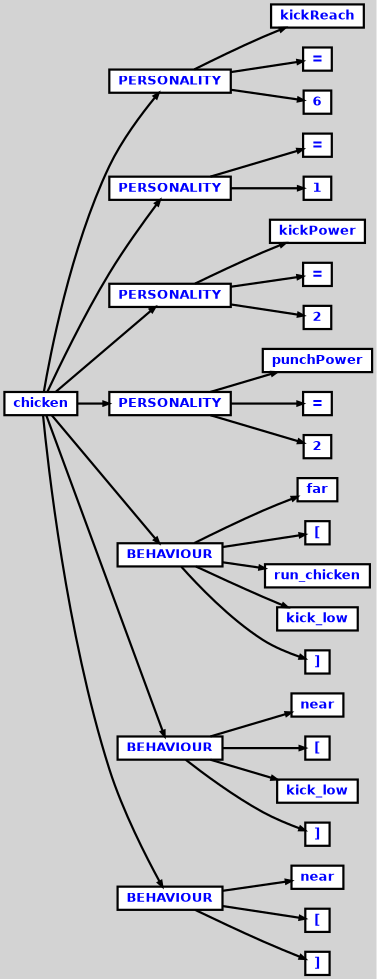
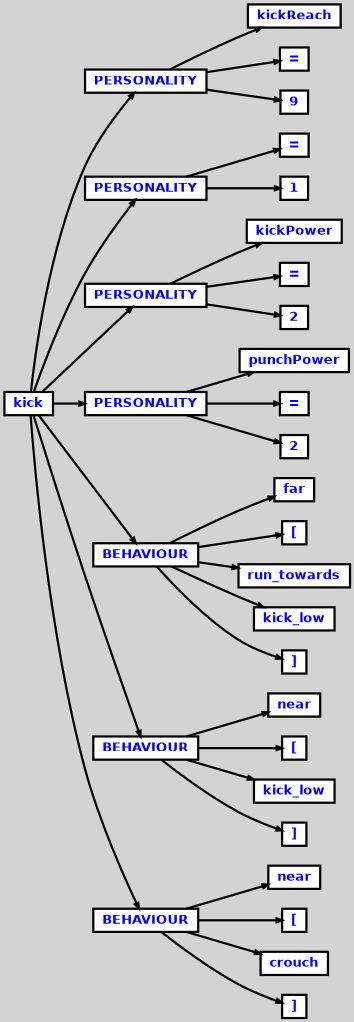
node "6": label "6" -> "9"
node "chicken": label "chicken" -> "kick"
node "run_chicken": label "run_chicken" -> "run_towards"
node "crouch": added
